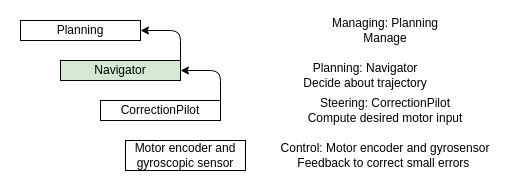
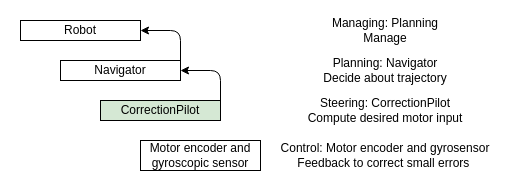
node "Planning": label "Planning" -> "Robot"
node "Navigator": fillcolor #d5e8d4 -> #ffffff
node "Planning: Navigator Decide about trajectory": moved (366, 76) -> (386, 71)
node "CorrectionPilot": fillcolor #ffffff -> #d5e8d4
node "Motor encoder and gyroscopic sensor": moved (186, 156) -> (201, 156)
